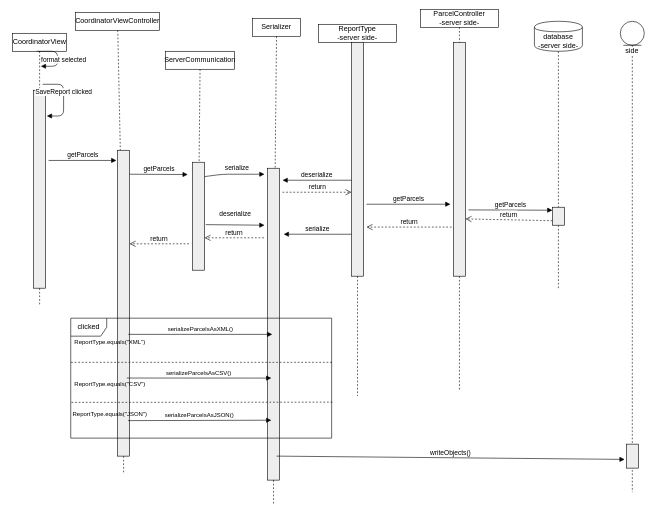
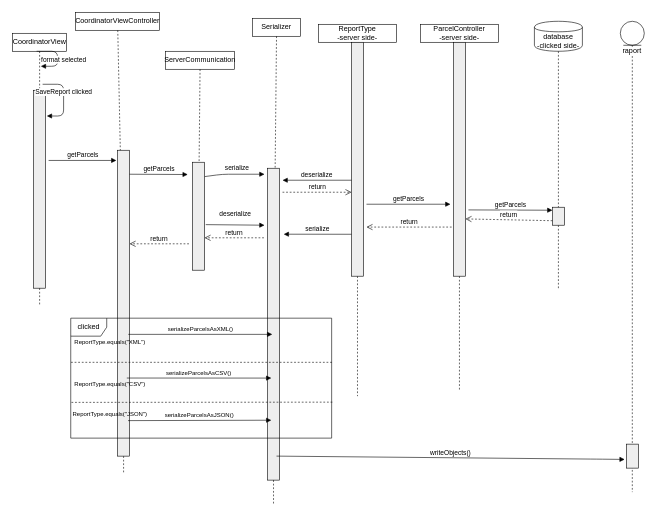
node "ParcelController -server side-": moved (459, 18) -> (459, 33)
node "database -server side-": label "database -server side-" -> "database -clicked side-"
node "side": label "side" -> "raport"
